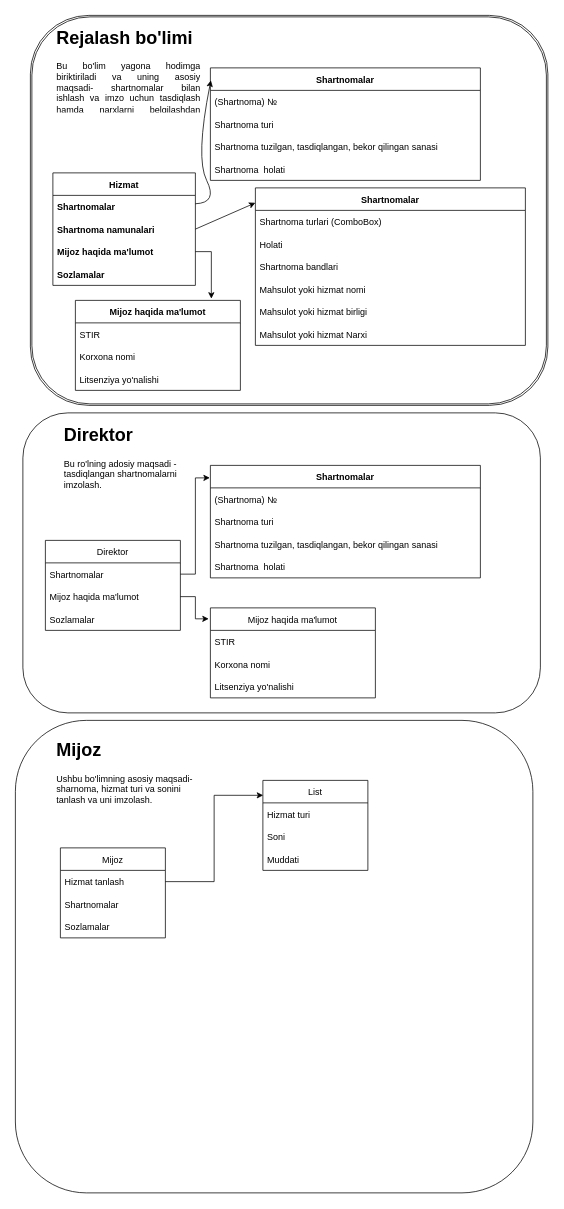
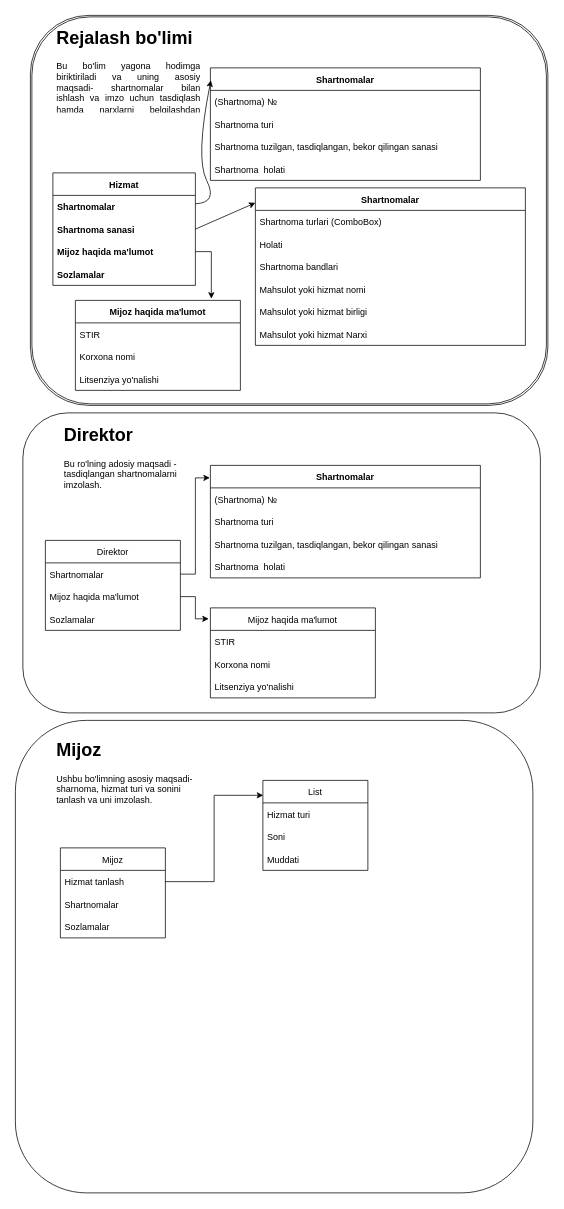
node "Shartnoma namunalari": label "Shartnoma namunalari" -> "Shartnoma sanasi"
